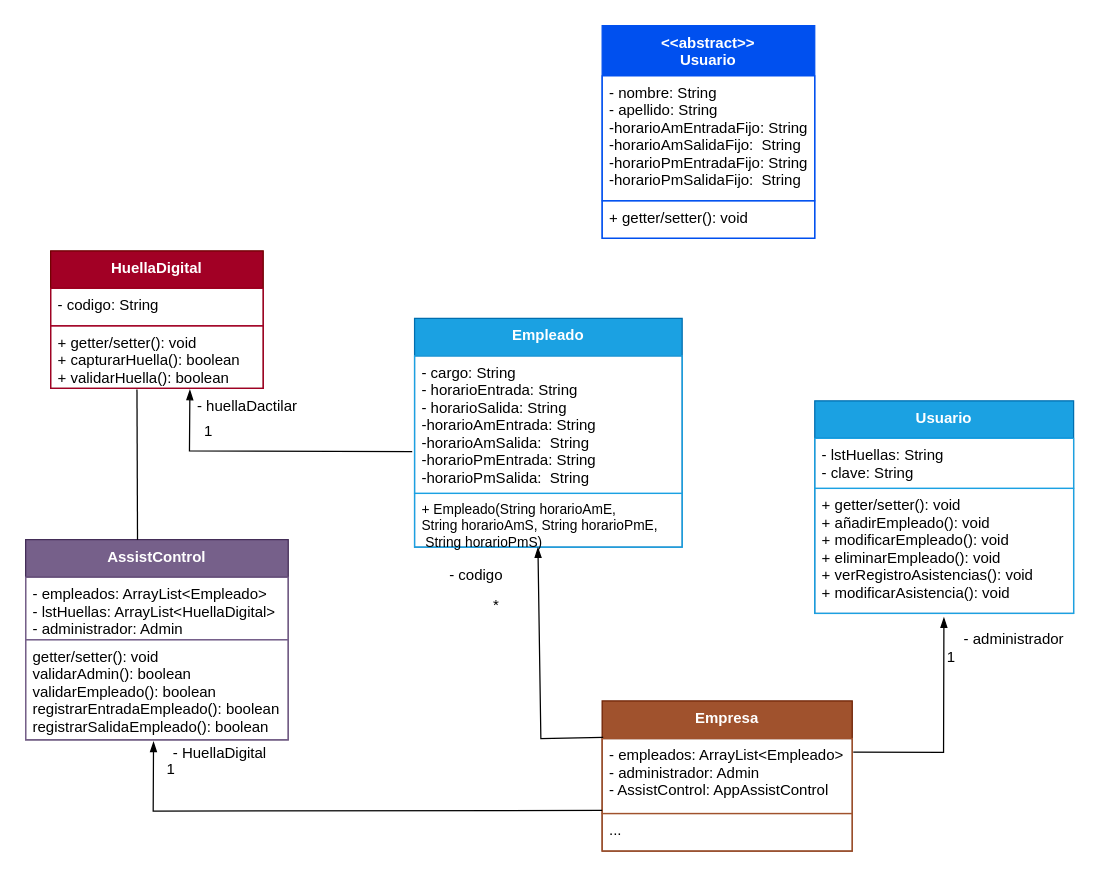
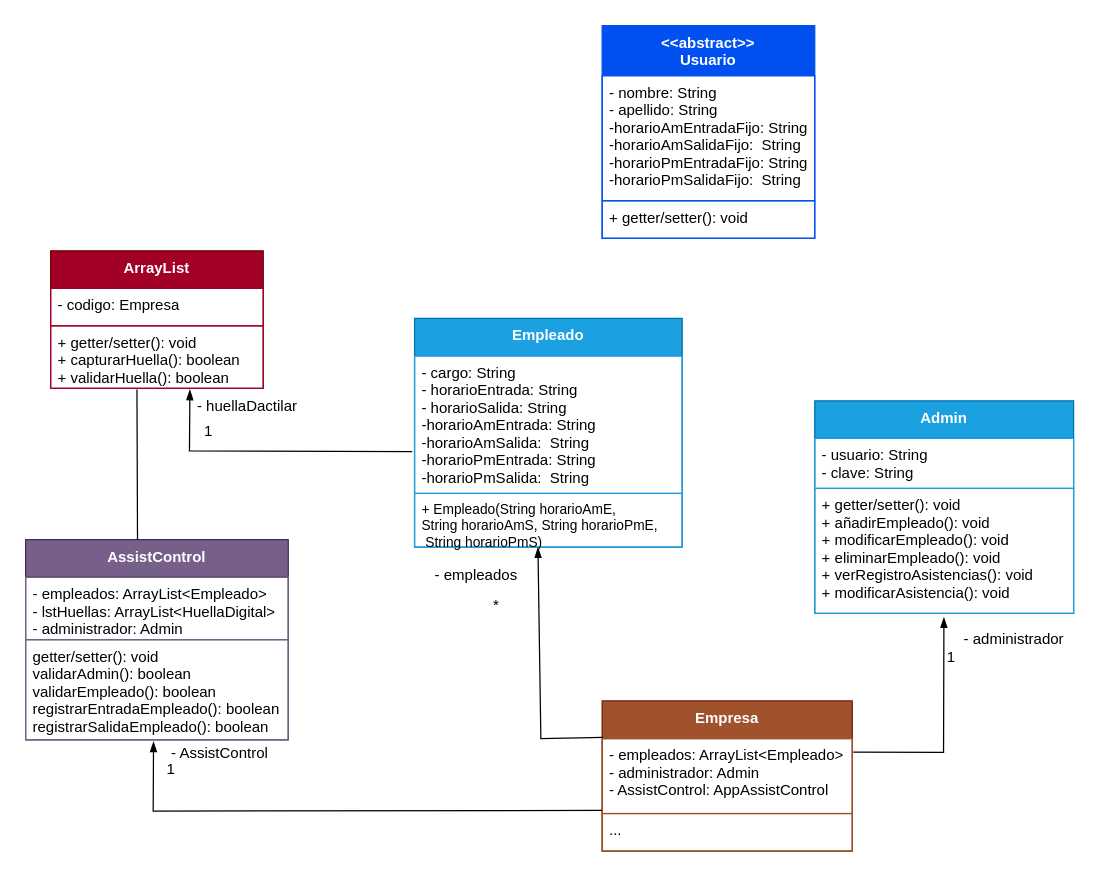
node "HuellaDigital": label "HuellaDigital" -> "ArrayList"
node "- codigo: String": label "- codigo: String" -> "- codigo: Empresa"
node "Usuario": label "Usuario" -> "Admin"
node "- lstHuellas: String - clave: String": label "- lstHuellas: String - clave: String" -> "- usuario: String - clave: String"
node "- codigo": label "- codigo" -> "- empleados"
node "- HuellaDigital": label "- HuellaDigital" -> "- AssistControl"
